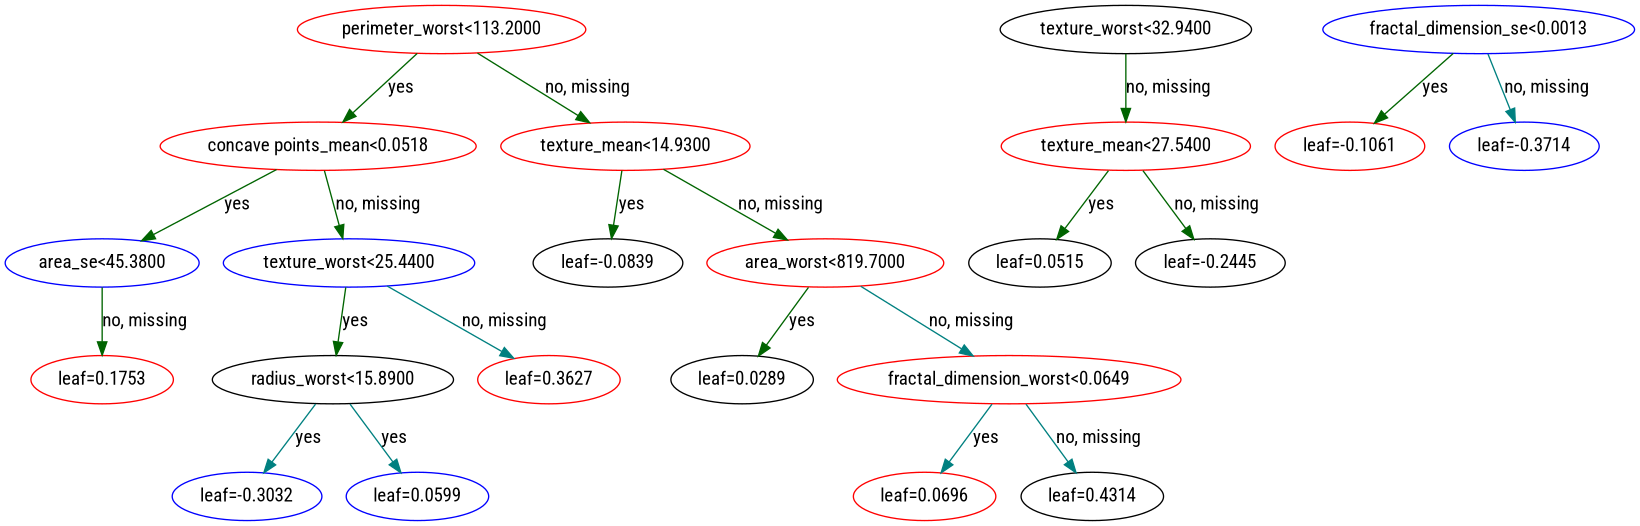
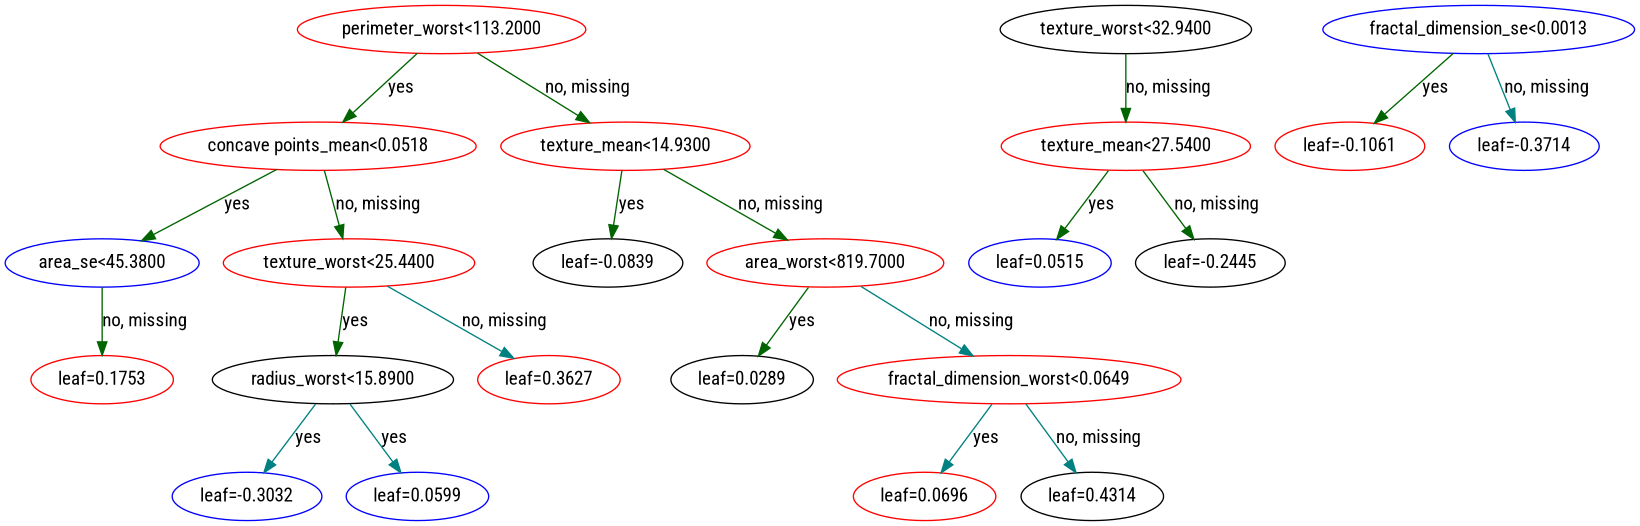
node "texture_worst<25.4400": color blue -> red
node "leaf=0.0515": color black -> blue
